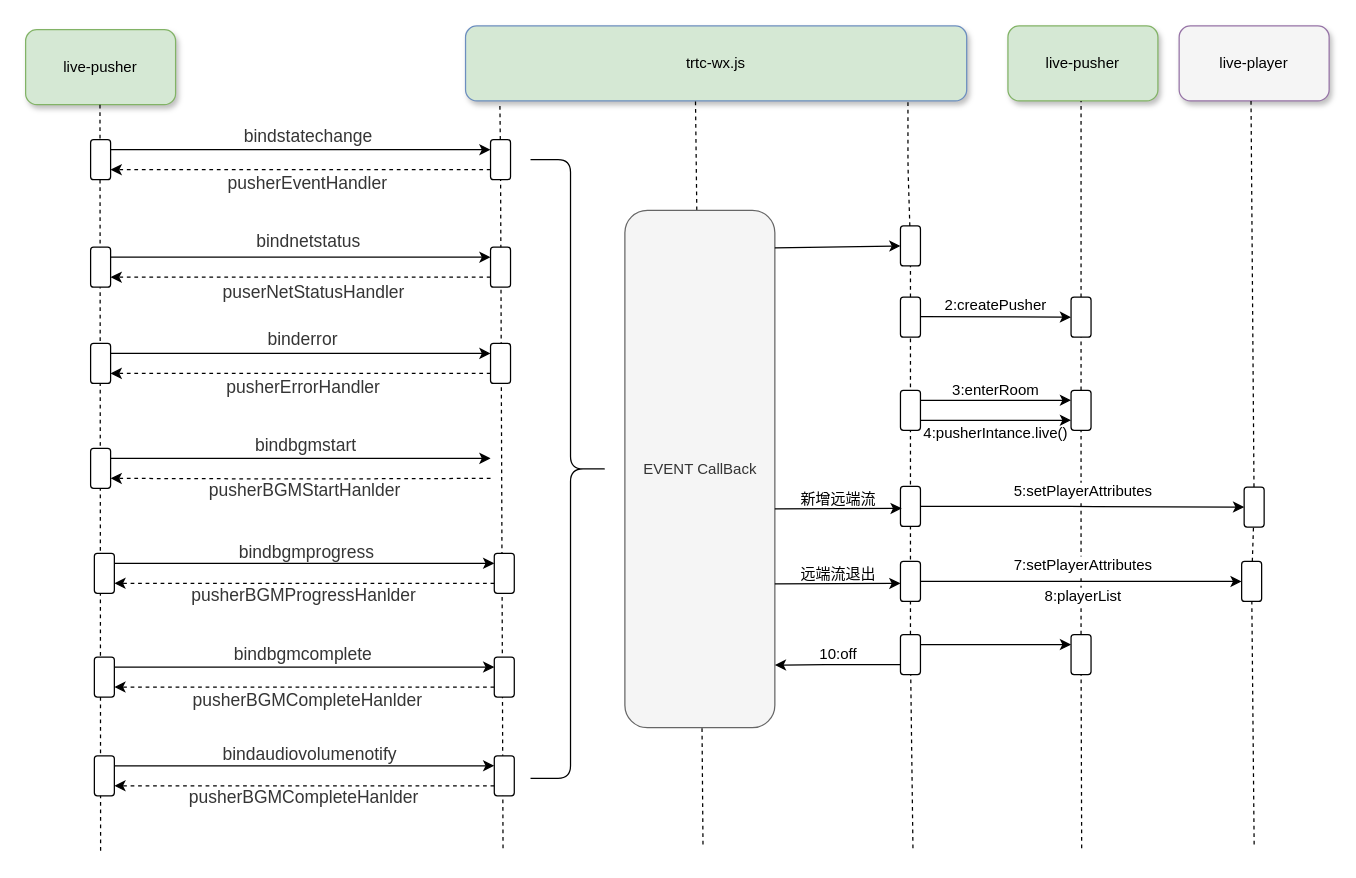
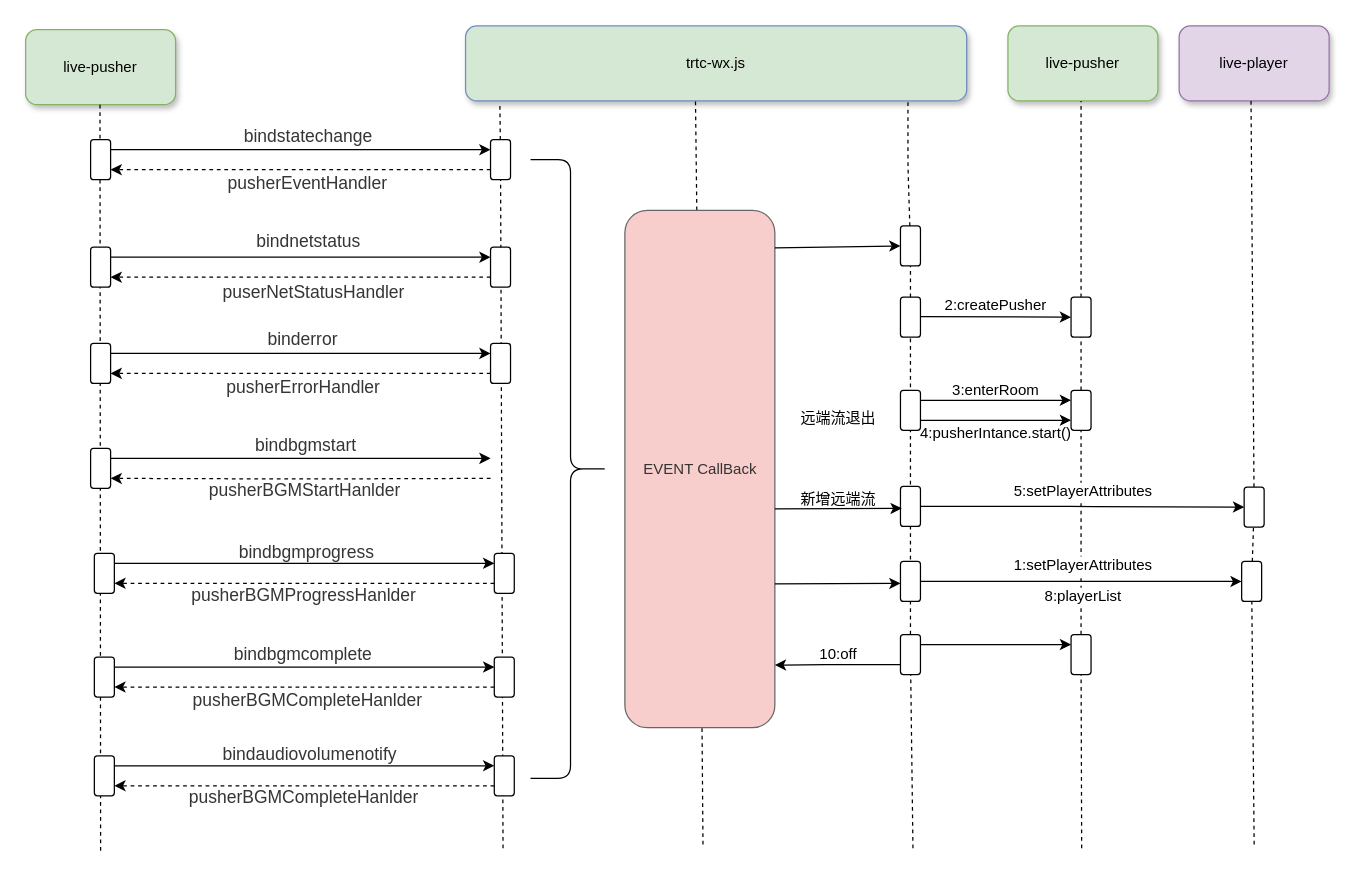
node "live-player": fillcolor #f5f5f5 -> #e1d5e7
node "4:pusherIntance.live()": label "4:pusherIntance.live()" -> "4:pusherIntance.start()"
node "EVENT CallBack": fillcolor #f5f5f5 -> #f8cecc
node "7:setPlayerAttributes": label "7:setPlayerAttributes" -> "1:setPlayerAttributes"
node "远端流退出": moved (838, 574) -> (838, 418)
